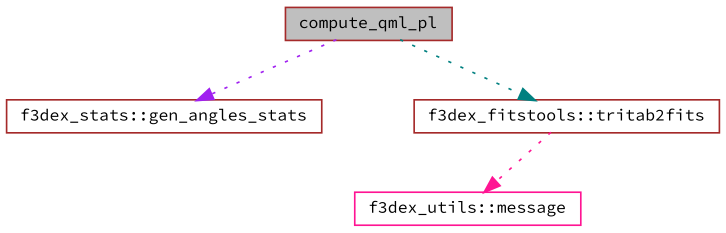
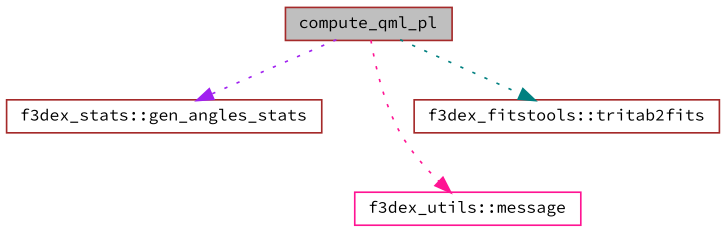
edge "f3dex_fitstools::tritab2fits" -> "f3dex_utils::message": now "compute_qml_pl" -> "f3dex_utils::message"
